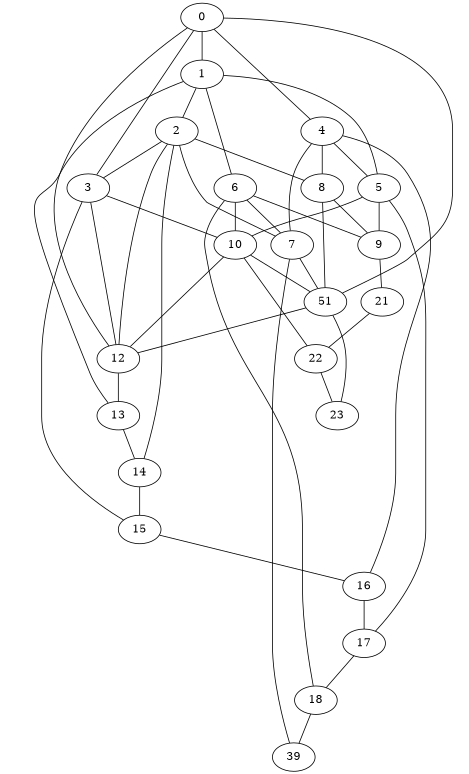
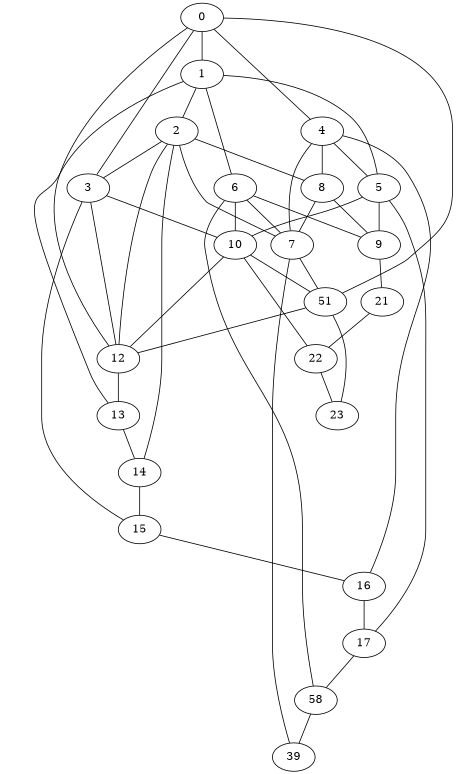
edge "8" -- "51": now "8" -- "7"
node "18": label "18" -> "58"
